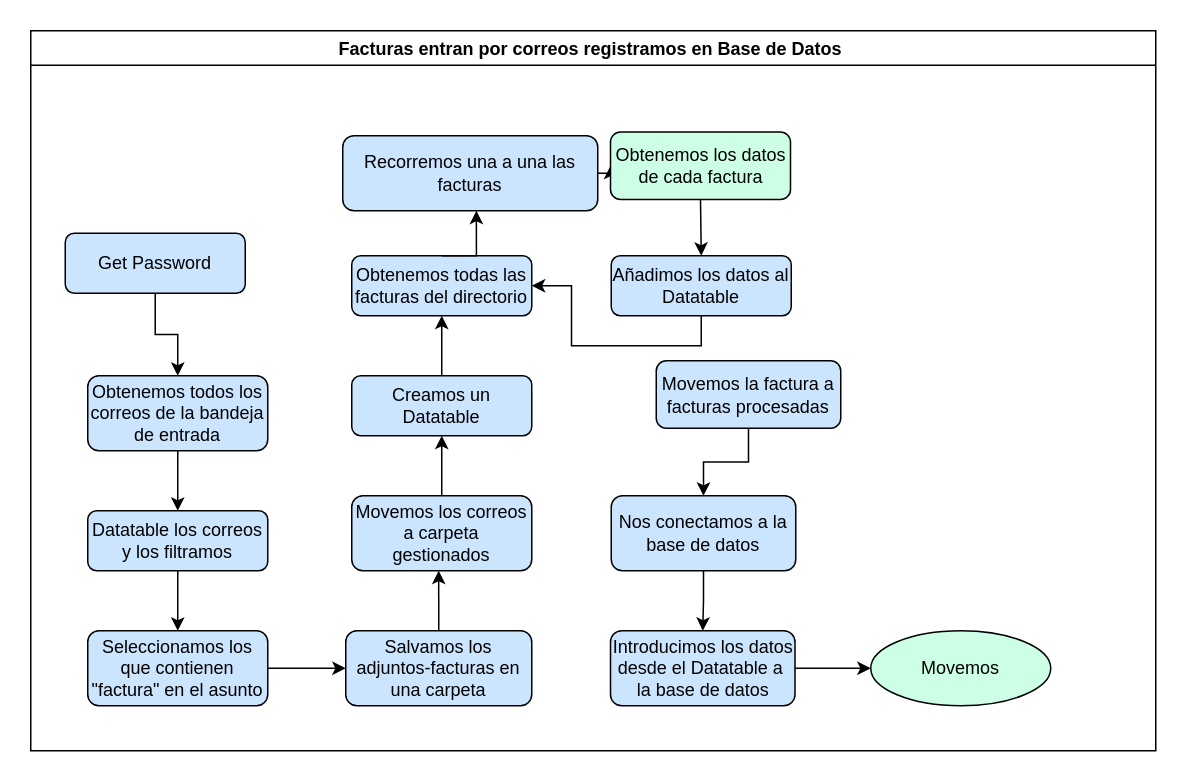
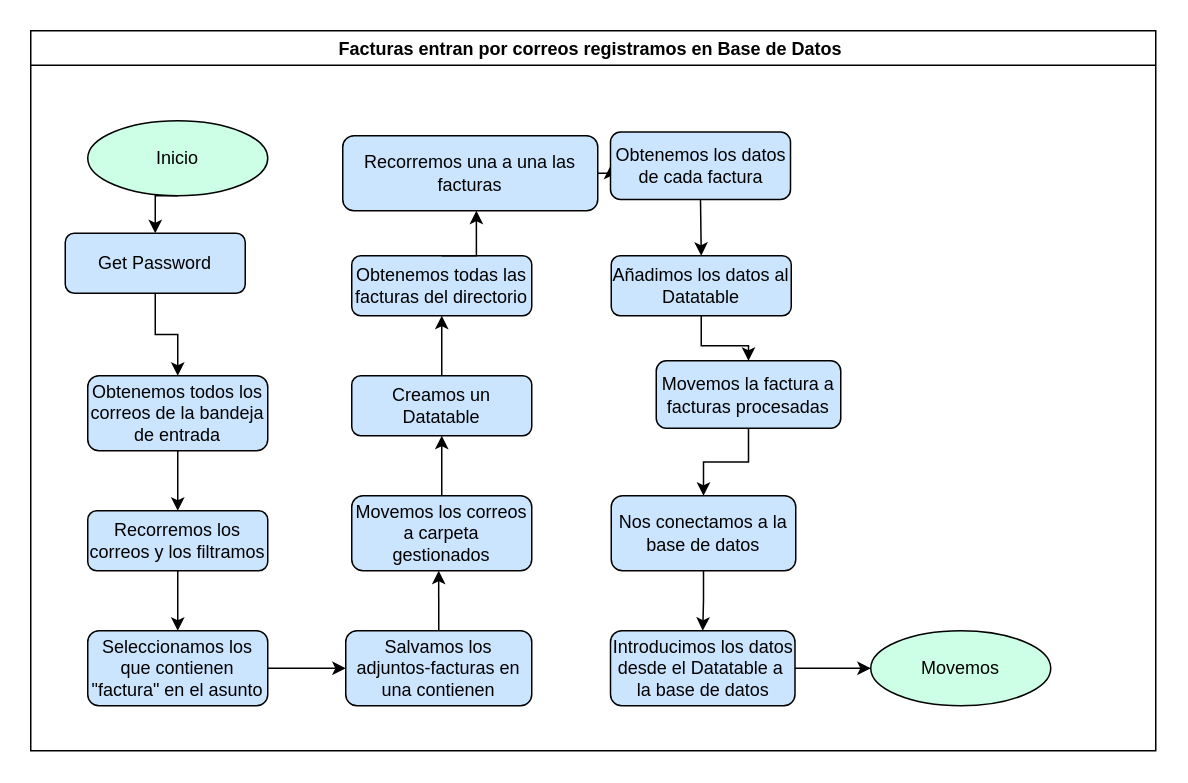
node "Inicio": added
node "Obtenemos los datos de cada factura": fillcolor #ccffe6 -> #cce5ff
edge "Inicio" -> "Get Password": added
edge "Añadimos los datos al Datatable" -> "Obtenemos todas las facturas del directorio": now "Añadimos los datos al Datatable" -> "Movemos la factura a facturas procesadas"
node "Datatable los correos y los filtramos": label "Datatable los correos y los filtramos" -> "Recorremos los correos y los filtramos"
node "Salvamos los adjuntos-facturas en una carpeta": label "Salvamos los adjuntos-facturas en una carpeta" -> "Salvamos los adjuntos-facturas en una contienen"
